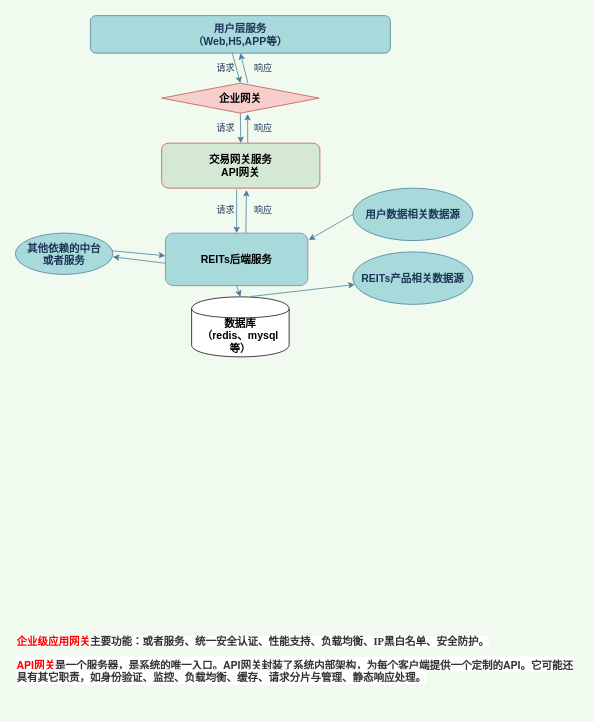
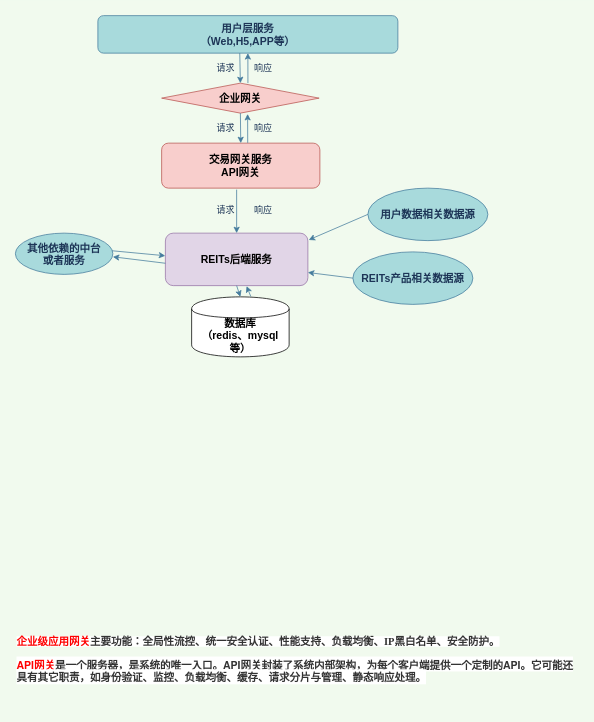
node "用户层服务 （Web,H5,APP等）": moved (240, 34) -> (248, 34)
node "交易网关服务 API网关": fillcolor #d5e8d4 -> #f8cecc
edge "REITs后端服务" -> "交易网关服务 API网关": removed
node "用户数据相关数据源": moved (413, 214) -> (428, 214)
node "REITs后端服务": fillcolor #a8dadc -> #e1d5e7
edge "REITs产品相关数据源" -> "REITs后端服务": added
edge "数据库 （redis、mysql等）" -> "REITs产品相关数据源": now "数据库 （redis、mysql等）" -> "REITs后端服务"
node "企业级应用网关主要功能：或者服务、统一安全认证、性能支持、负载均衡、IP黑白名单、安全防护。": label "企业级应用网关主要功能：或者服务、统一安全认证、性能支持、负载均衡、IP黑白名单、安全防护。" -> "企业级应用网关主要功能：全局性流控、统一安全认证、性能支持、负载均衡、IP黑白名单、安全防护。"
